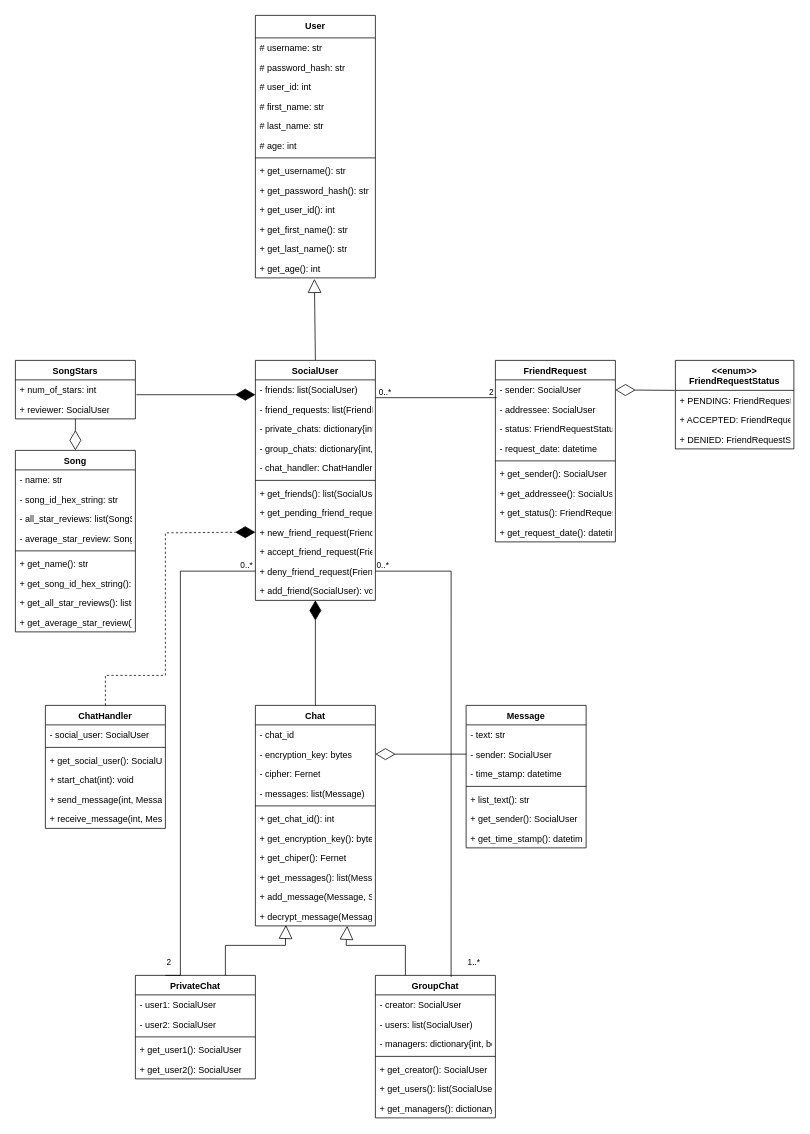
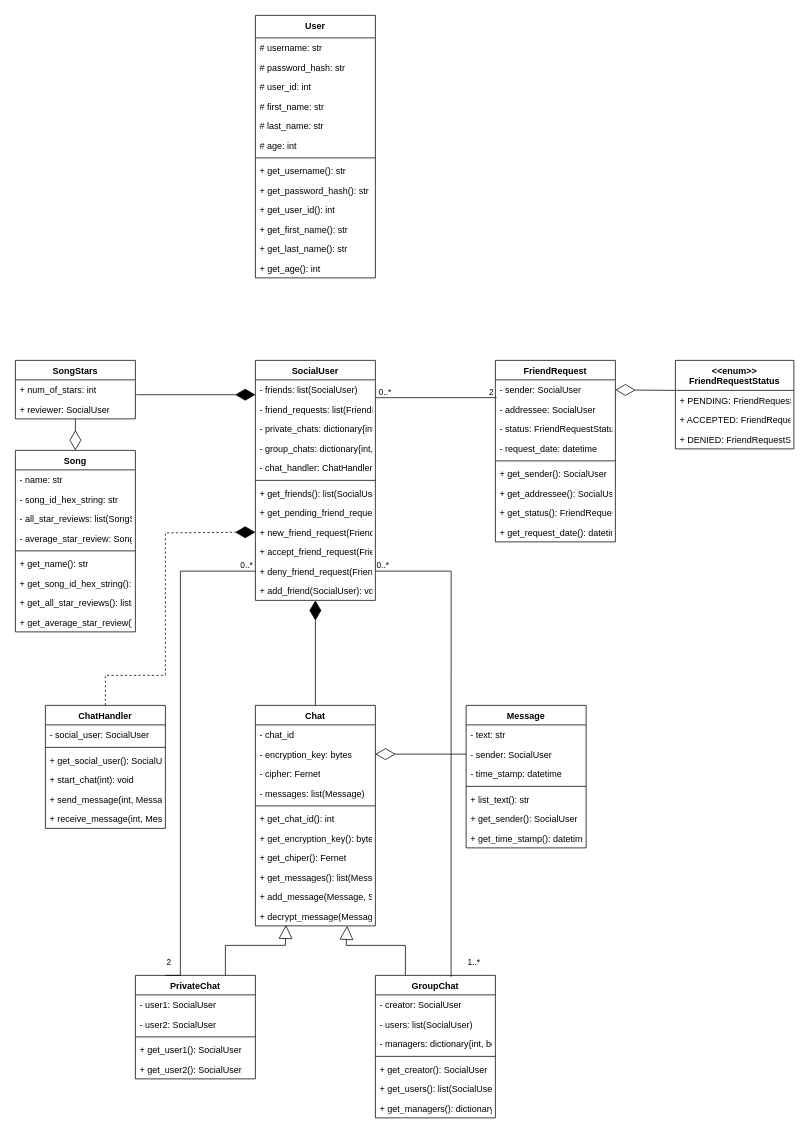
edge "SocialUser" -> "+ get_age(): int": removed
